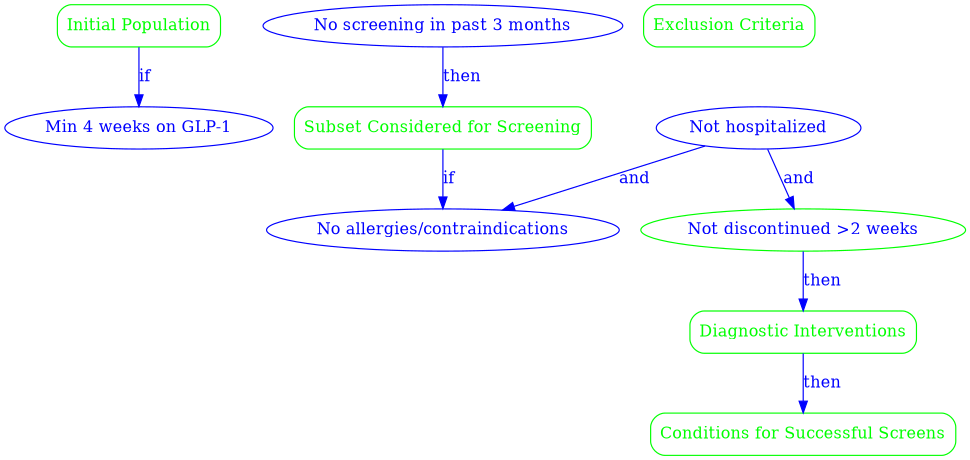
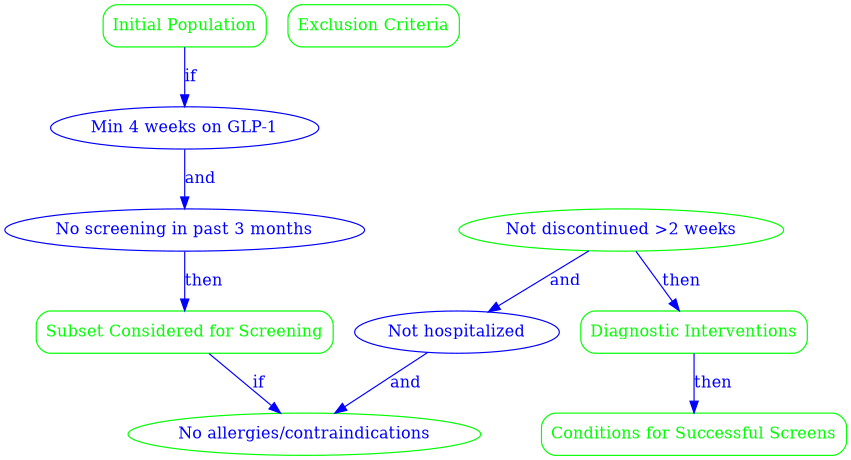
edge "Min 4 weeks on GLP-1" -> "No screening in past 3 months": added, label "and"
edge "Not hospitalized" -> "Not discontinued >2 weeks": reversed
node "No allergies/contraindications": color blue -> green
